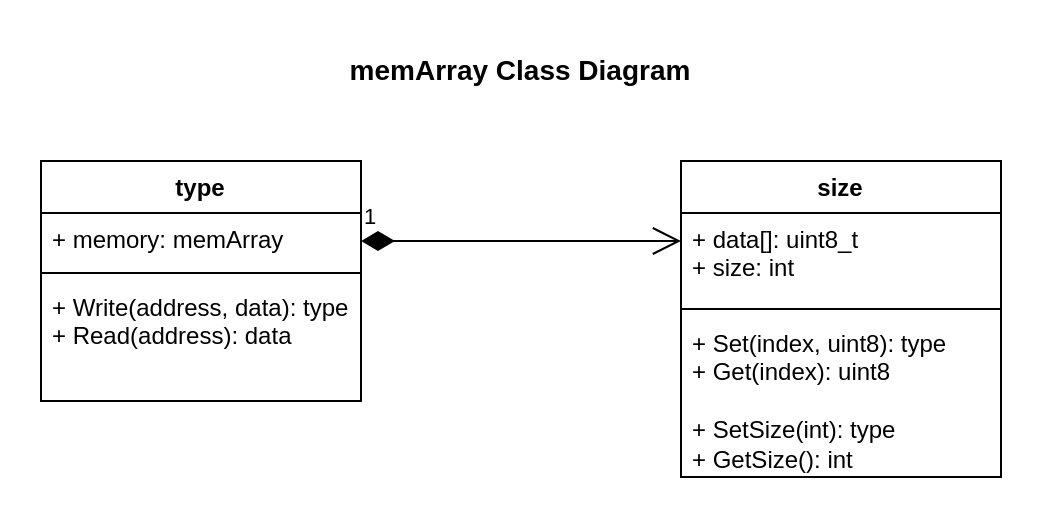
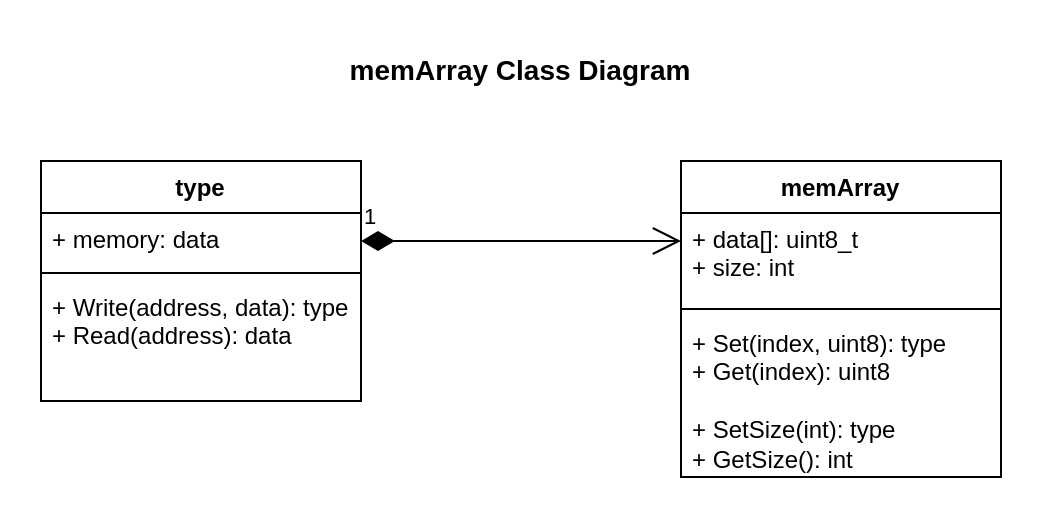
node "size": label "size" -> "memArray"
node "+ memory: memArray": label "+ memory: memArray" -> "+ memory: data"
